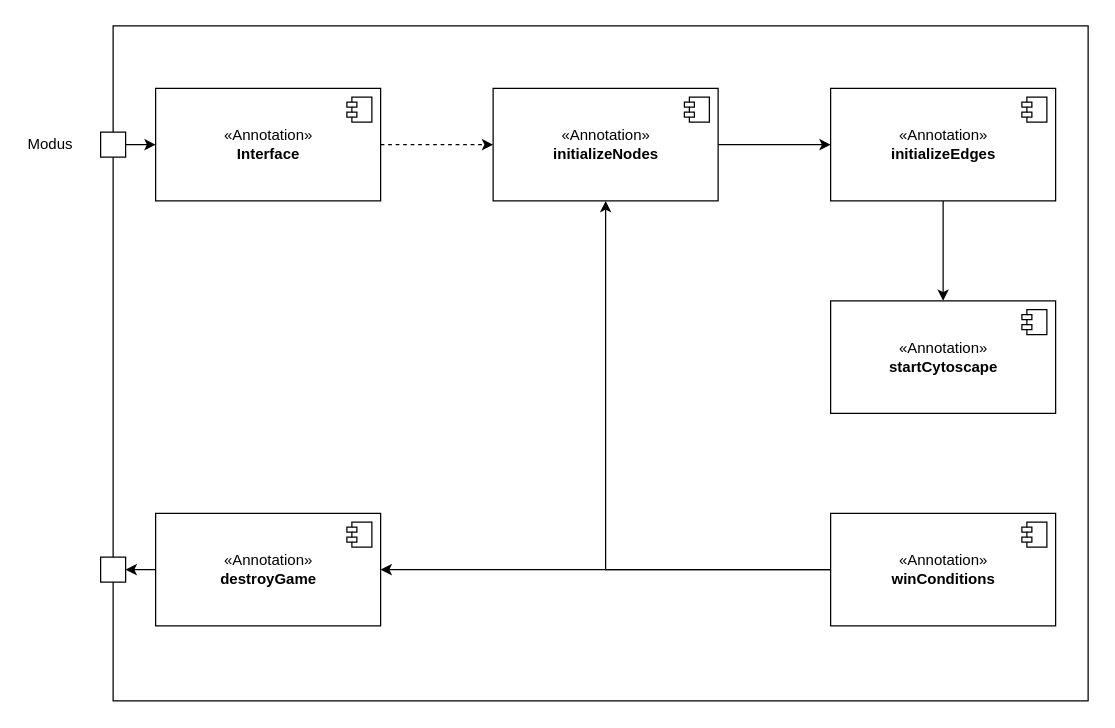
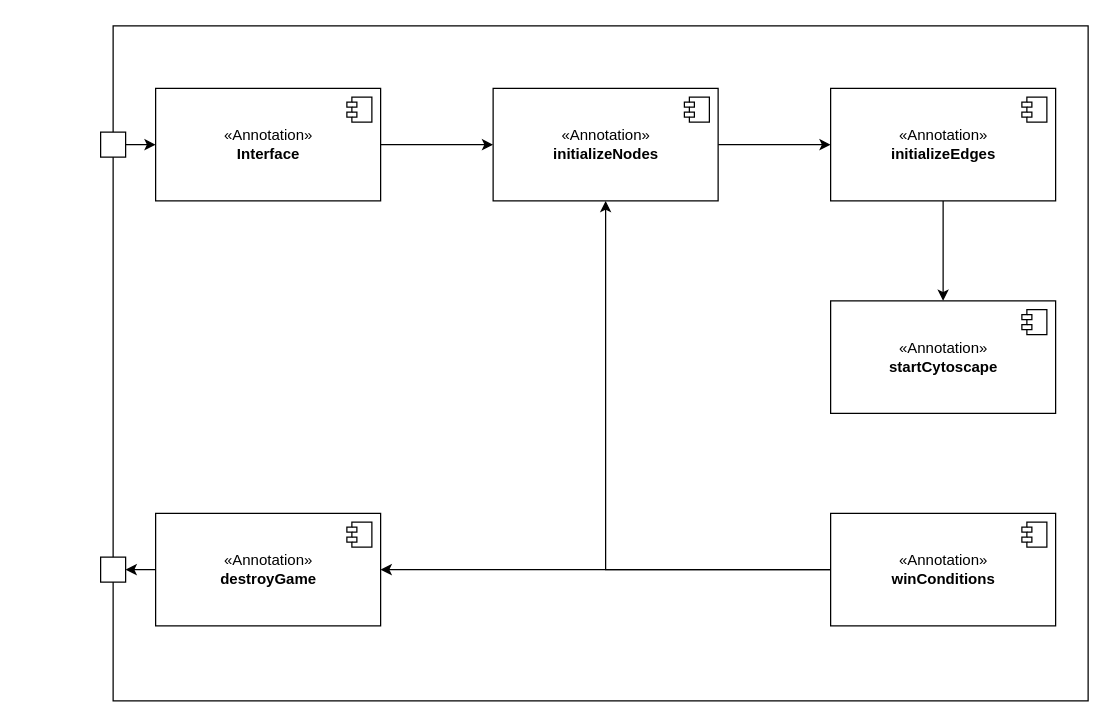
node "Modus": removed
edge "«Annotation» Interface" -> "«Annotation» initializeNodes": style dashed -> solid
